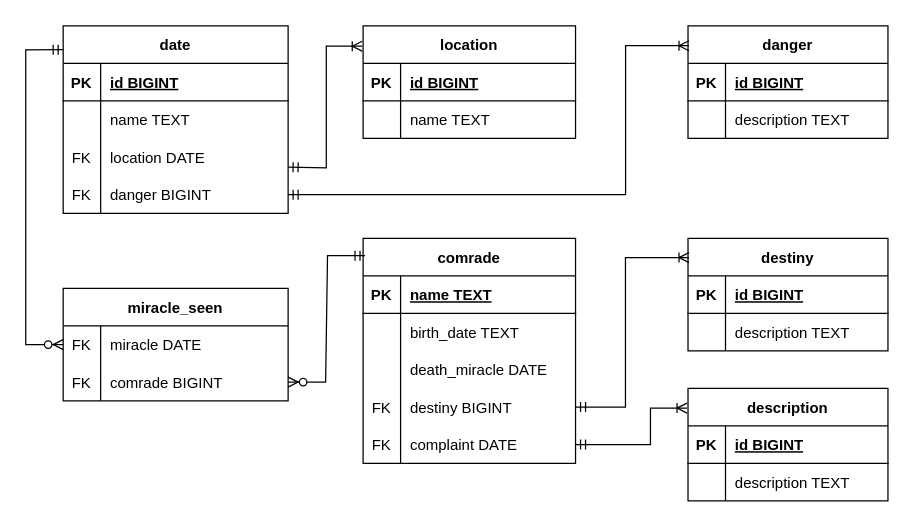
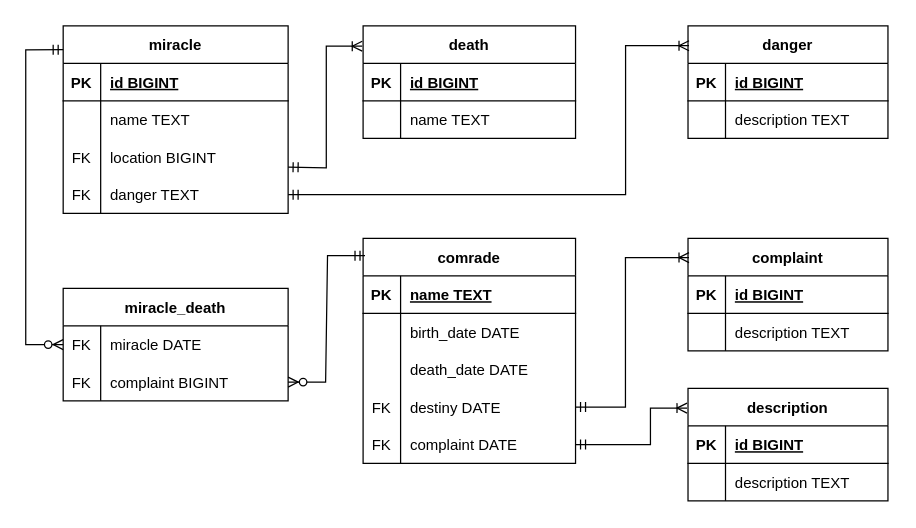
node "date": label "date" -> "miracle"
node "location": label "location" -> "death"
node "location DATE": label "location DATE" -> "location BIGINT"
node "danger BIGINT": label "danger BIGINT" -> "danger TEXT"
node "destiny": label "destiny" -> "complaint"
node "miracle_seen": label "miracle_seen" -> "miracle_death"
node "birth_date TEXT": label "birth_date TEXT" -> "birth_date DATE"
node "death_miracle DATE": label "death_miracle DATE" -> "death_date DATE"
node "comrade BIGINT": label "comrade BIGINT" -> "complaint BIGINT"
node "destiny BIGINT": label "destiny BIGINT" -> "destiny DATE"
